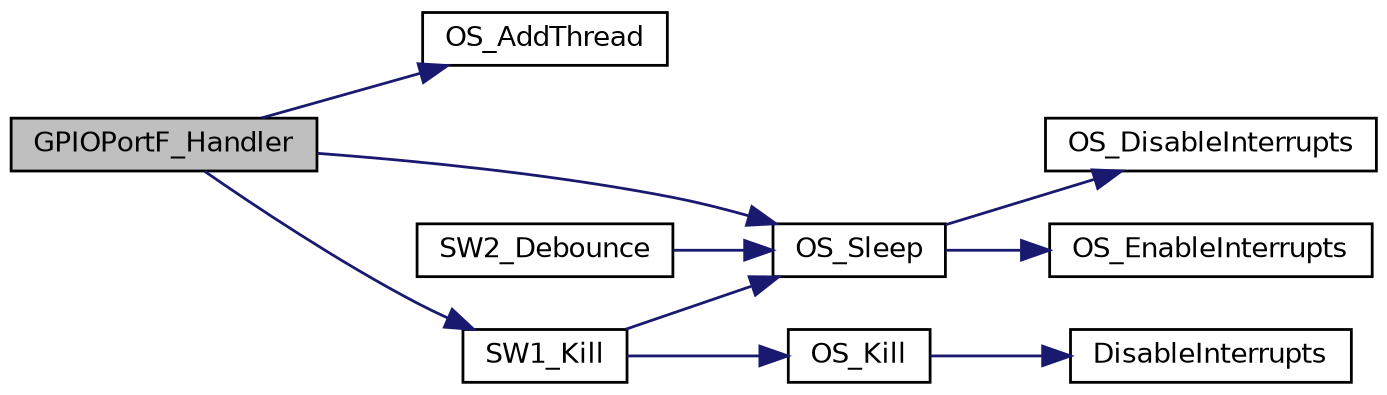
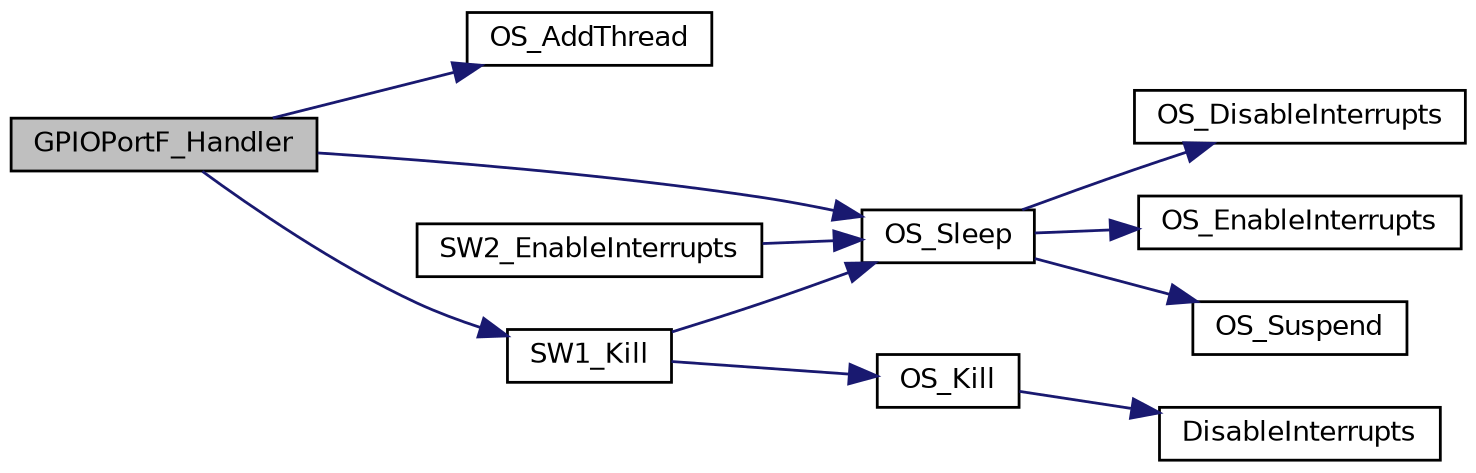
node "SW2_Debounce": label "SW2_Debounce" -> "SW2_EnableInterrupts"
node "OS_Suspend": added
